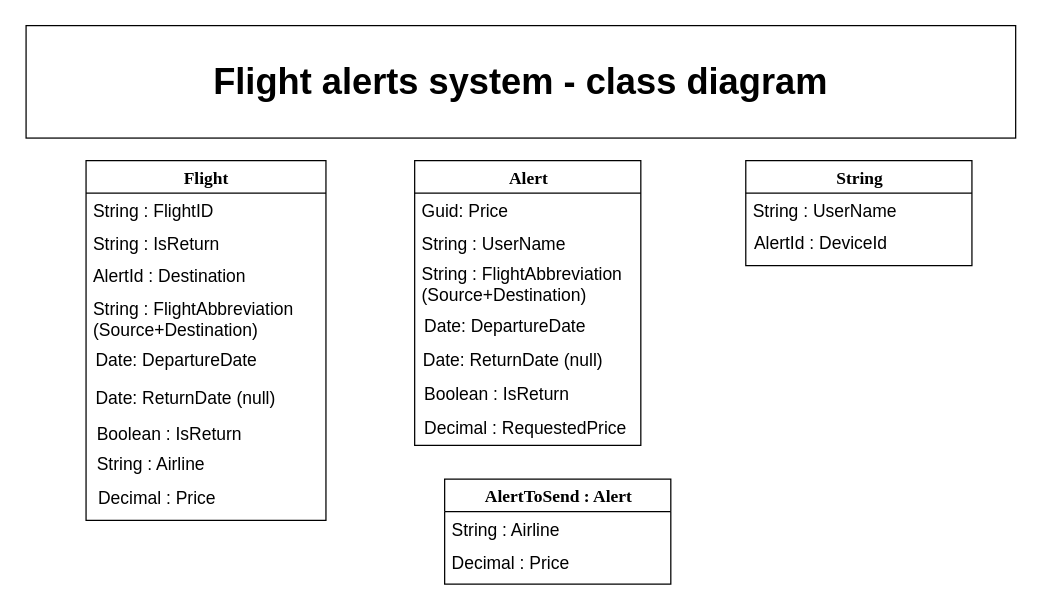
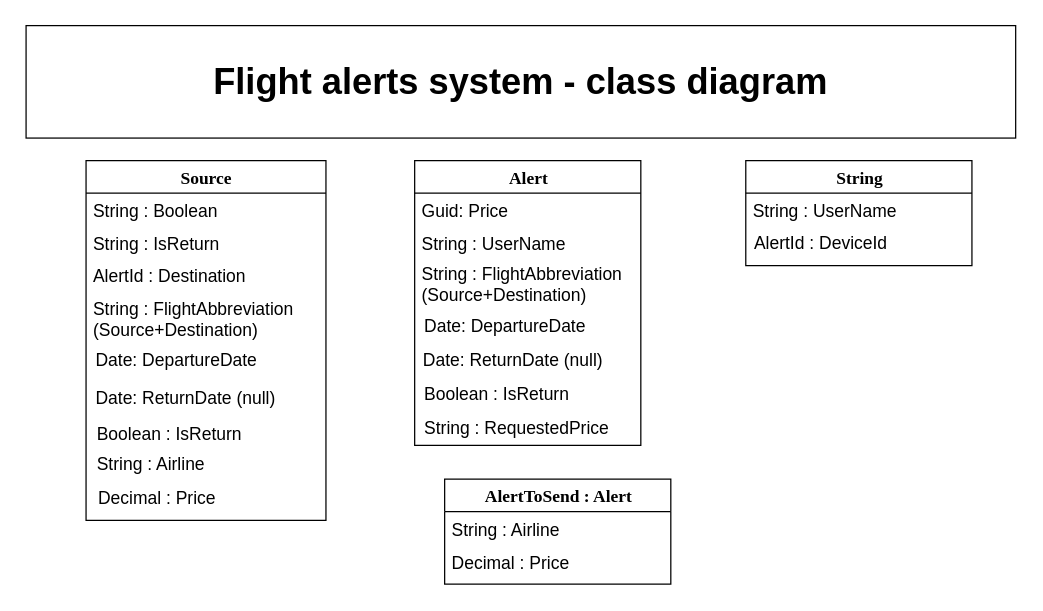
node "Flight": label "Flight" -> "Source"
node "String : FlightID": label "String : FlightID" -> "String : Boolean"
node "Decimal : RequestedPrice": label "Decimal : RequestedPrice" -> "String : RequestedPrice"
